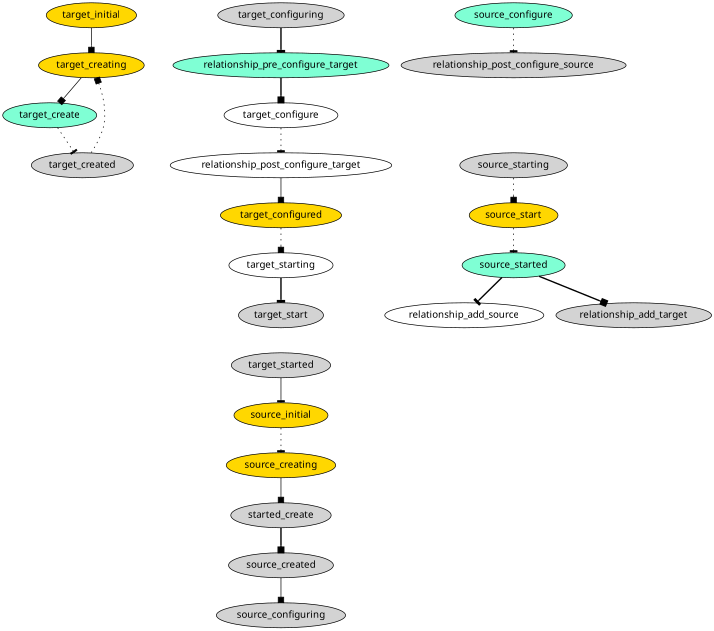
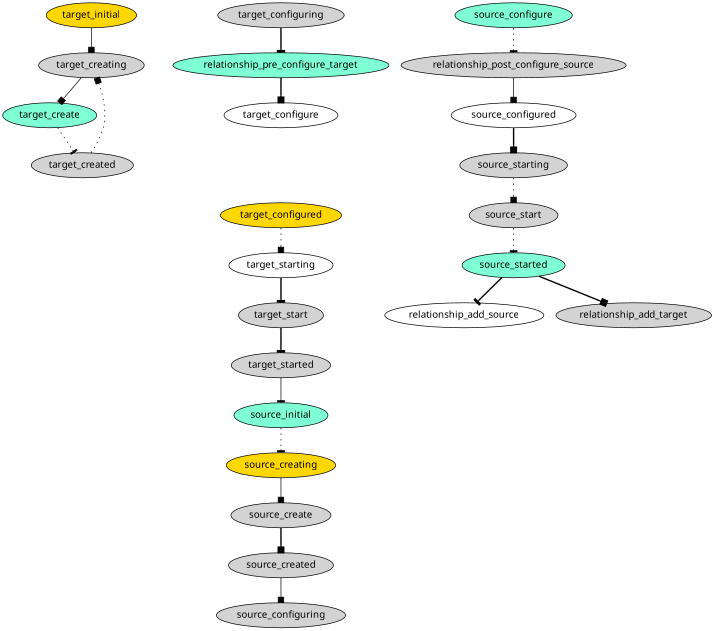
node "target_creating": fillcolor gold -> lightgrey
node "source_configured": added
node "relationship_post_configure_target": removed
node "source_start": fillcolor gold -> lightgrey
edge "target_start" -> "target_started": added
node "source_initial": fillcolor gold -> aquamarine
node "started_create": label "started_create" -> "source_create"
